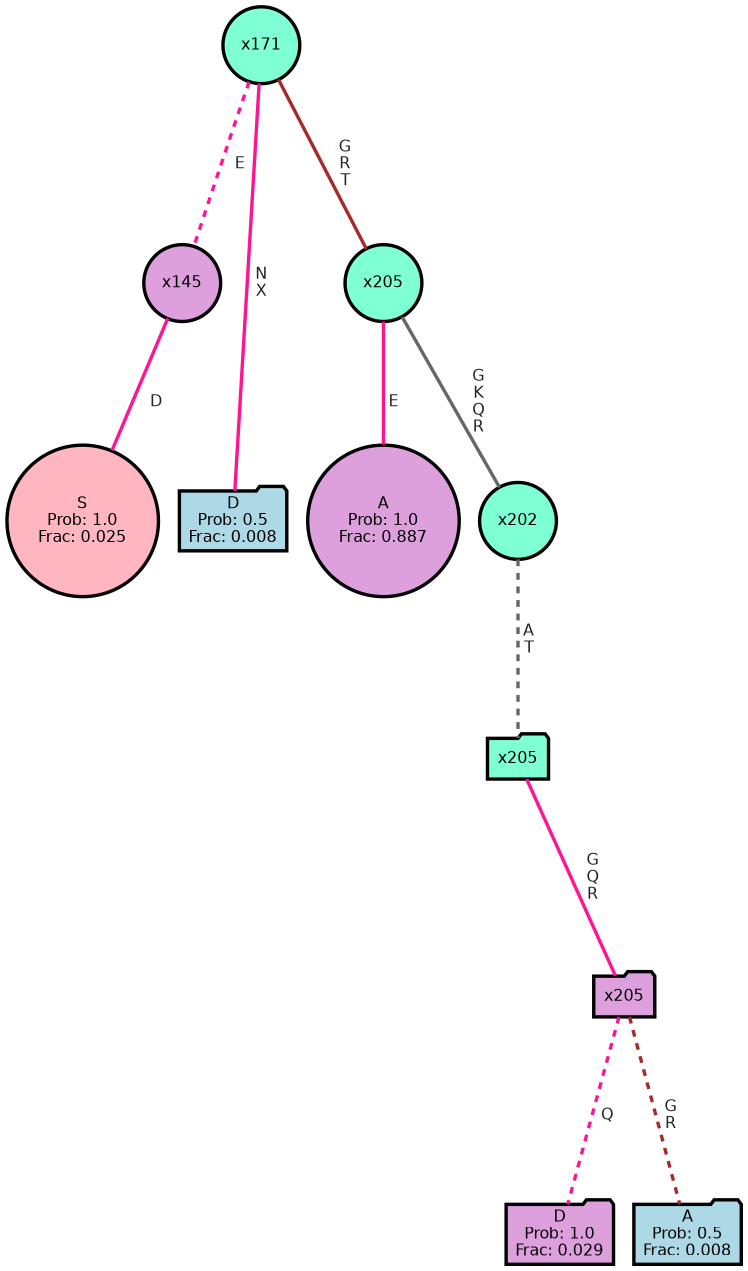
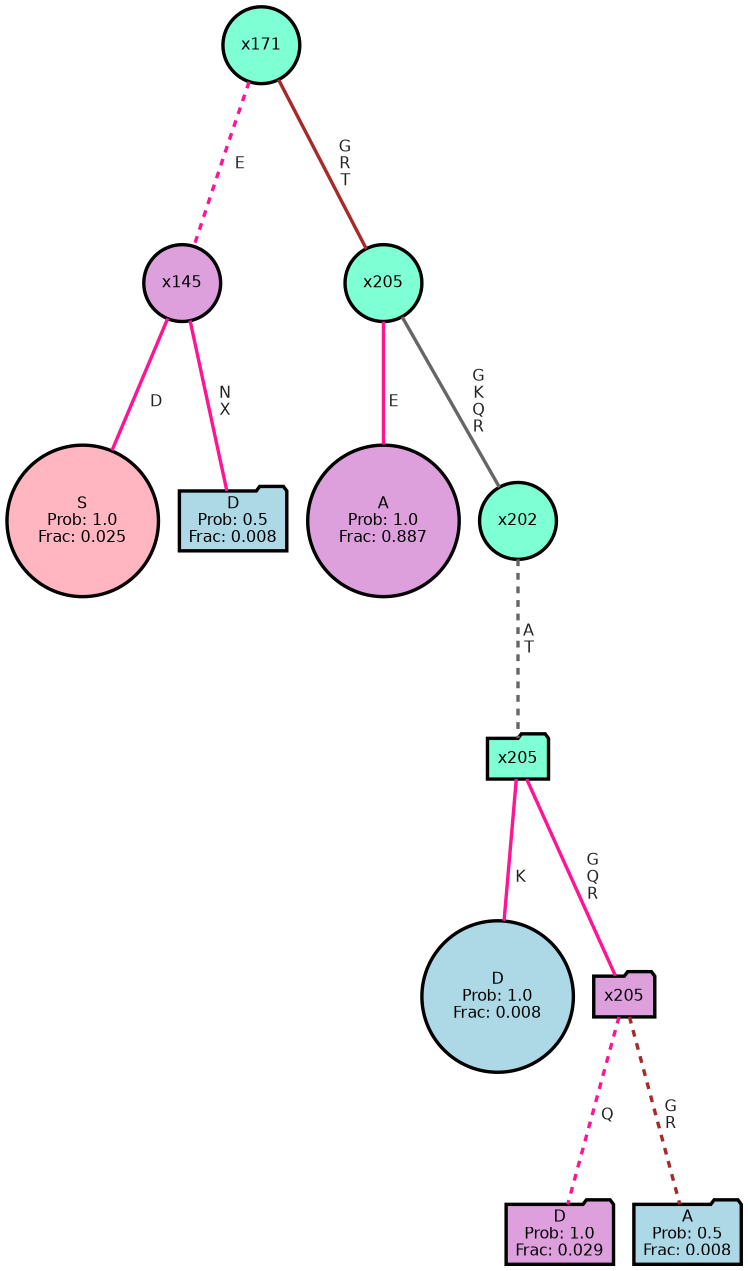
edge "x171" -- "D Prob: 0.5 Frac: 0.008": now "x145" -- "D Prob: 0.5 Frac: 0.008"
node "D Prob: 1.0 Frac: 0.008": added
